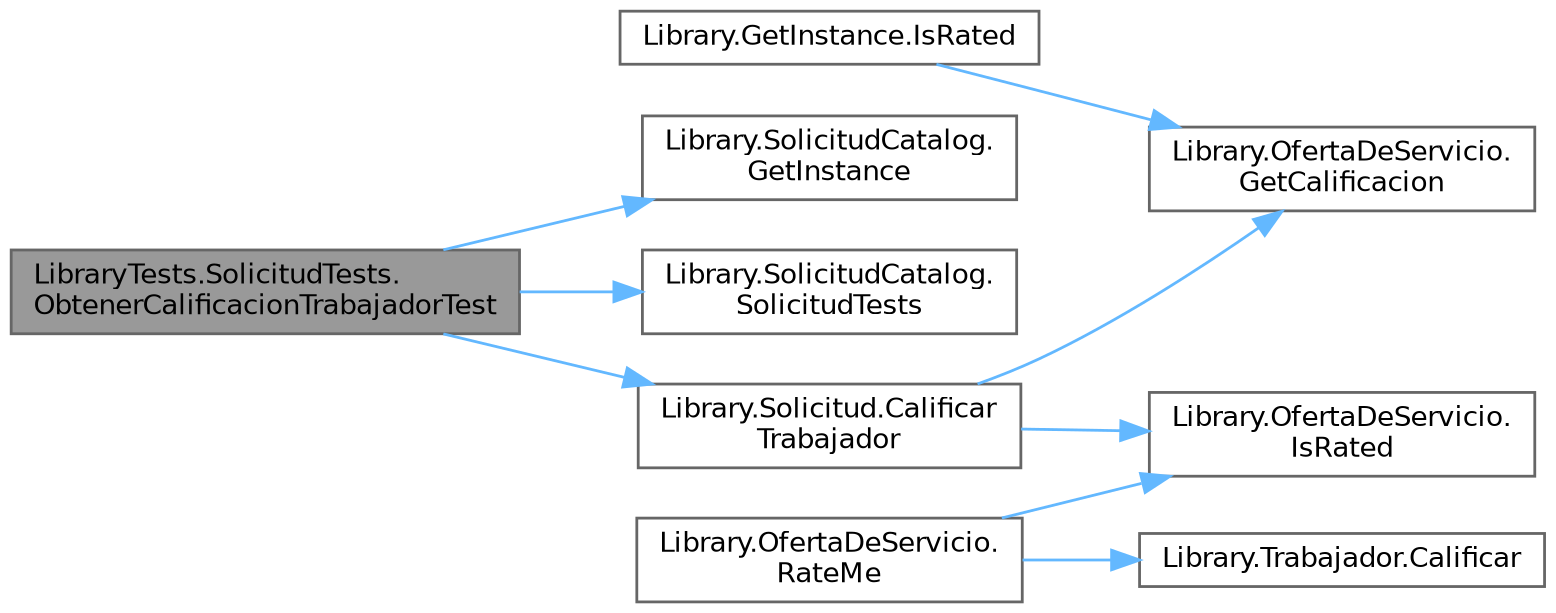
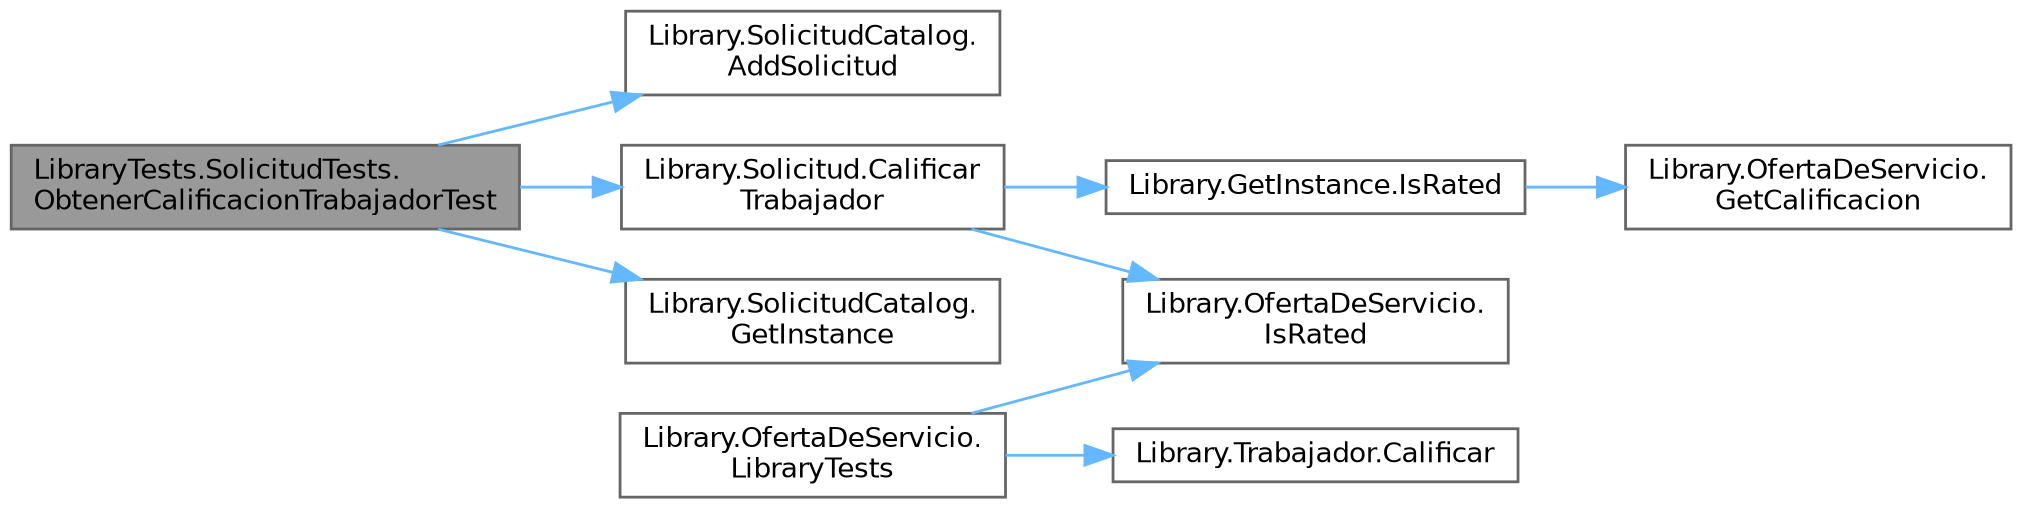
node "Library.SolicitudCatalog. SolicitudTests": label "Library.SolicitudCatalog. SolicitudTests" -> "Library.SolicitudCatalog. AddSolicitud"
edge "Library.Solicitud.Calificar Trabajador" -> "Library.OfertaDeServicio. GetCalificacion": now "Library.Solicitud.Calificar Trabajador" -> "Library.GetInstance.IsRated"
node "Library.OfertaDeServicio. RateMe": label "Library.OfertaDeServicio. RateMe" -> "Library.OfertaDeServicio. LibraryTests"
